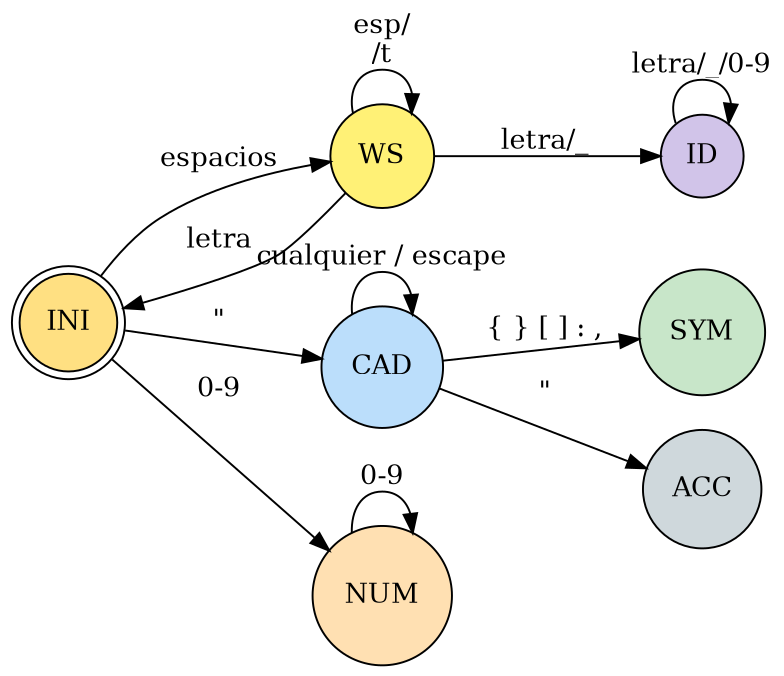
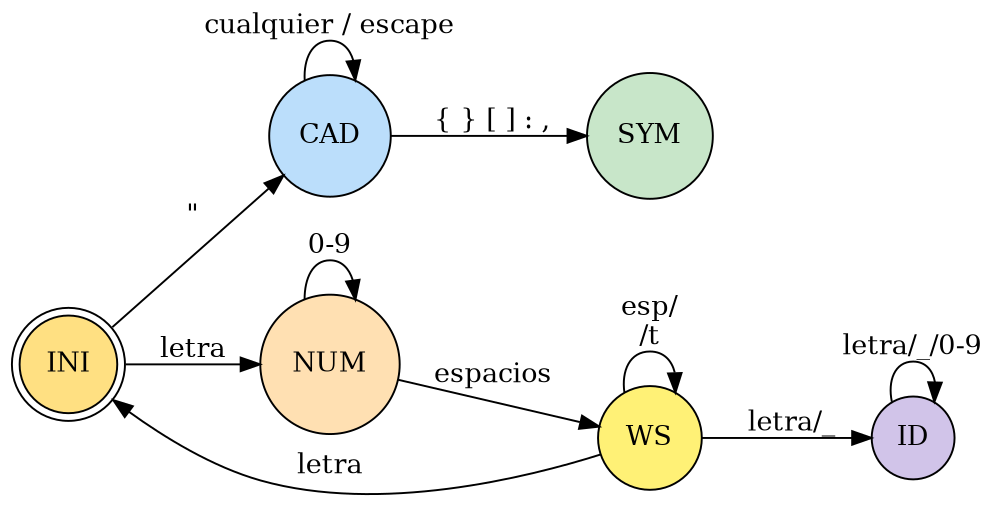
edge "INI" -> "WS": now "NUM" -> "WS"
edge "INI" -> "NUM": label "0-9" -> "letra"
node "ACC": removed
